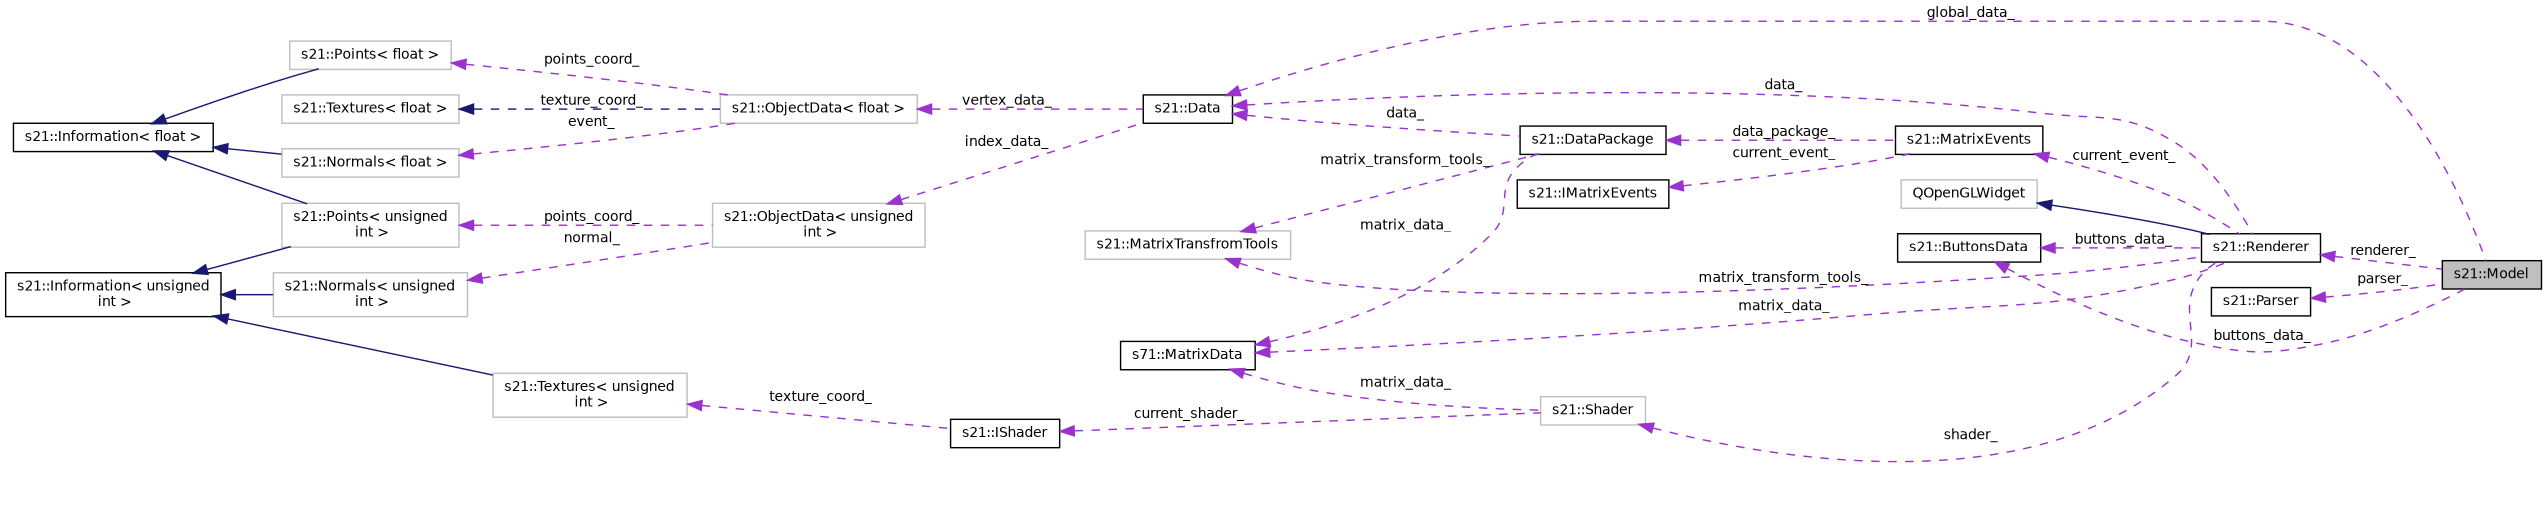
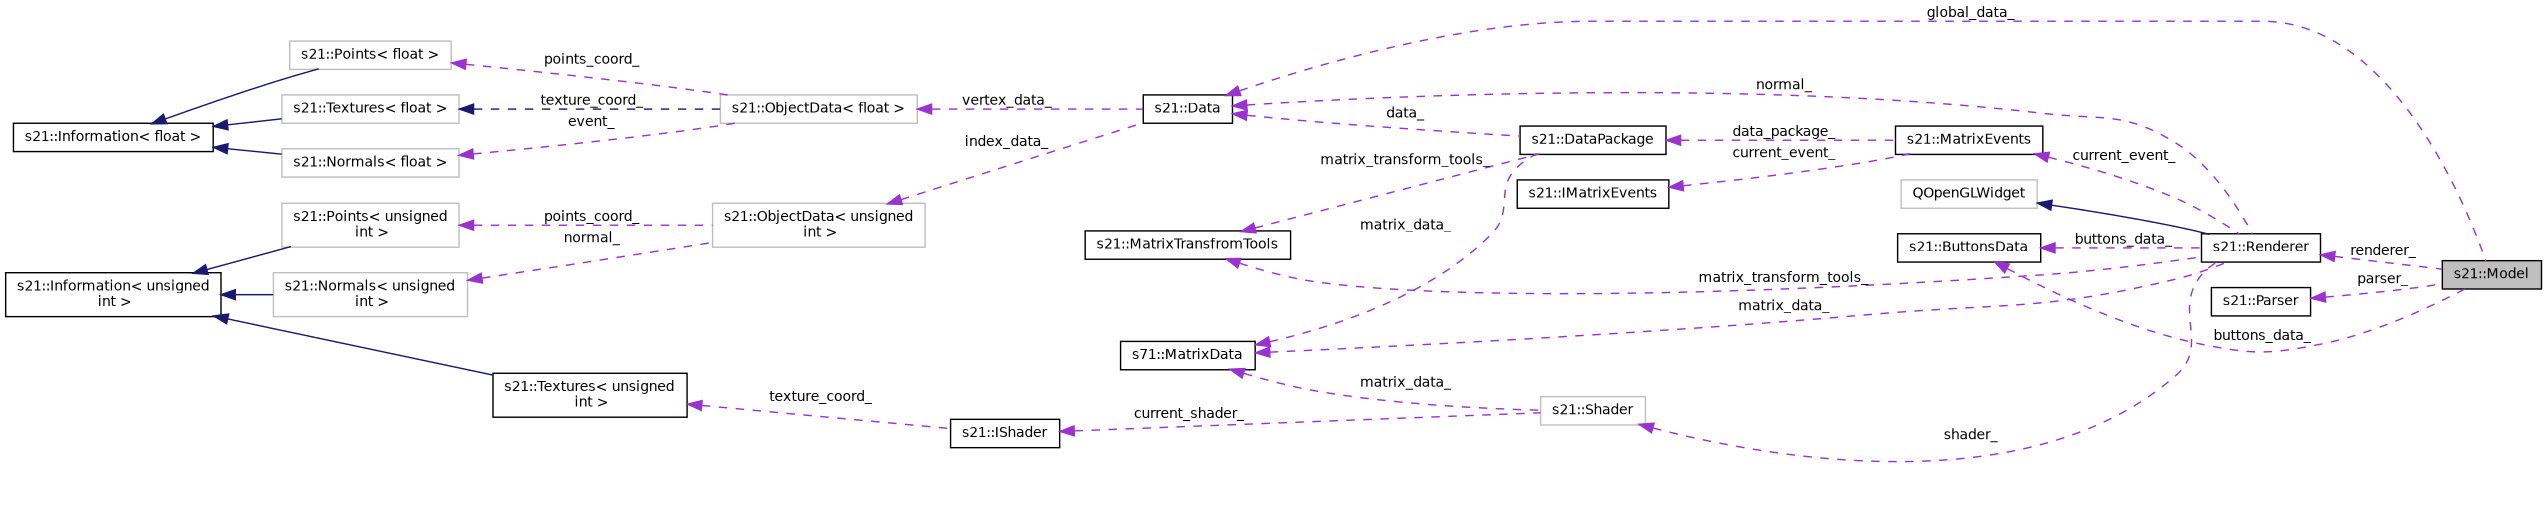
edge "s21::Renderer" -> "s21::Data": label " data_" -> " normal_"
edge "s21::Points< unsigned int >" -> "s21::Information< float >": now "s21::Textures< float >" -> "s21::Information< float >"
node "s21::MatrixTransfromTools": color grey75 -> black
node "s21::Textures< unsigned int >": color grey75 -> black
